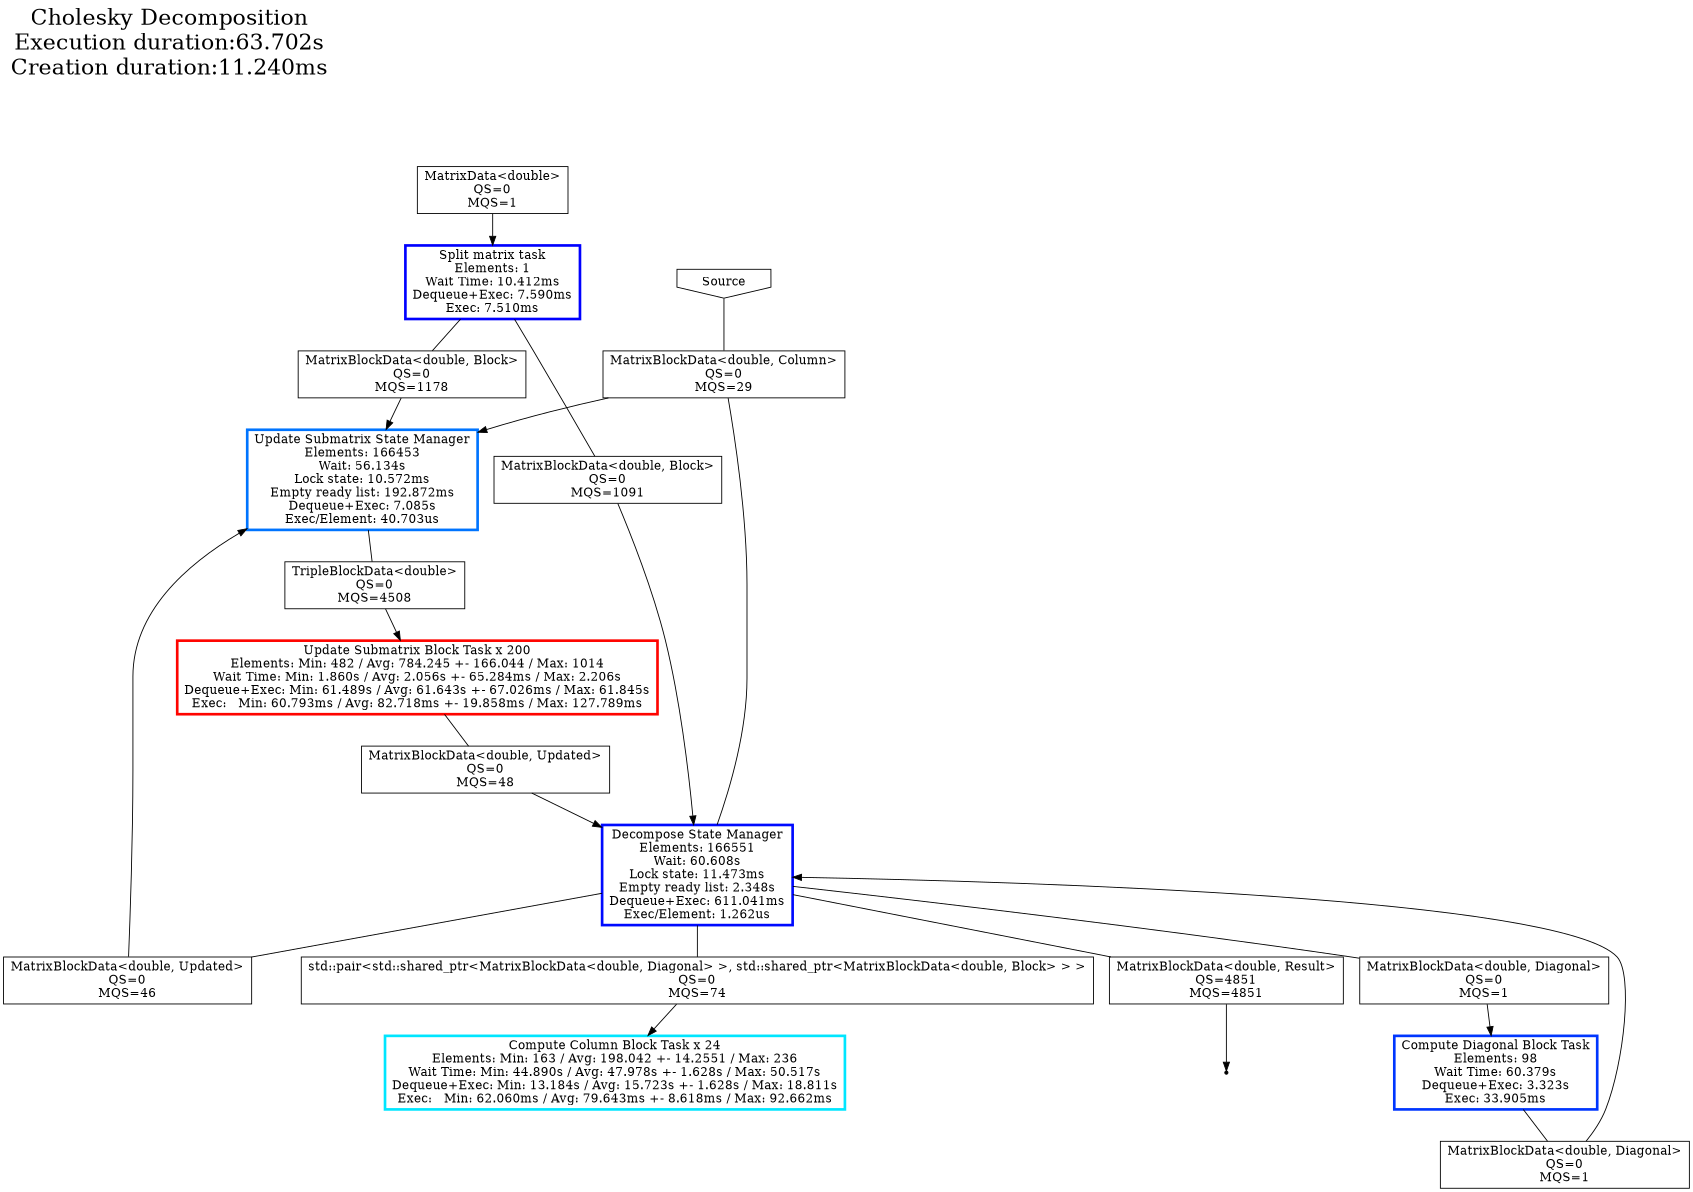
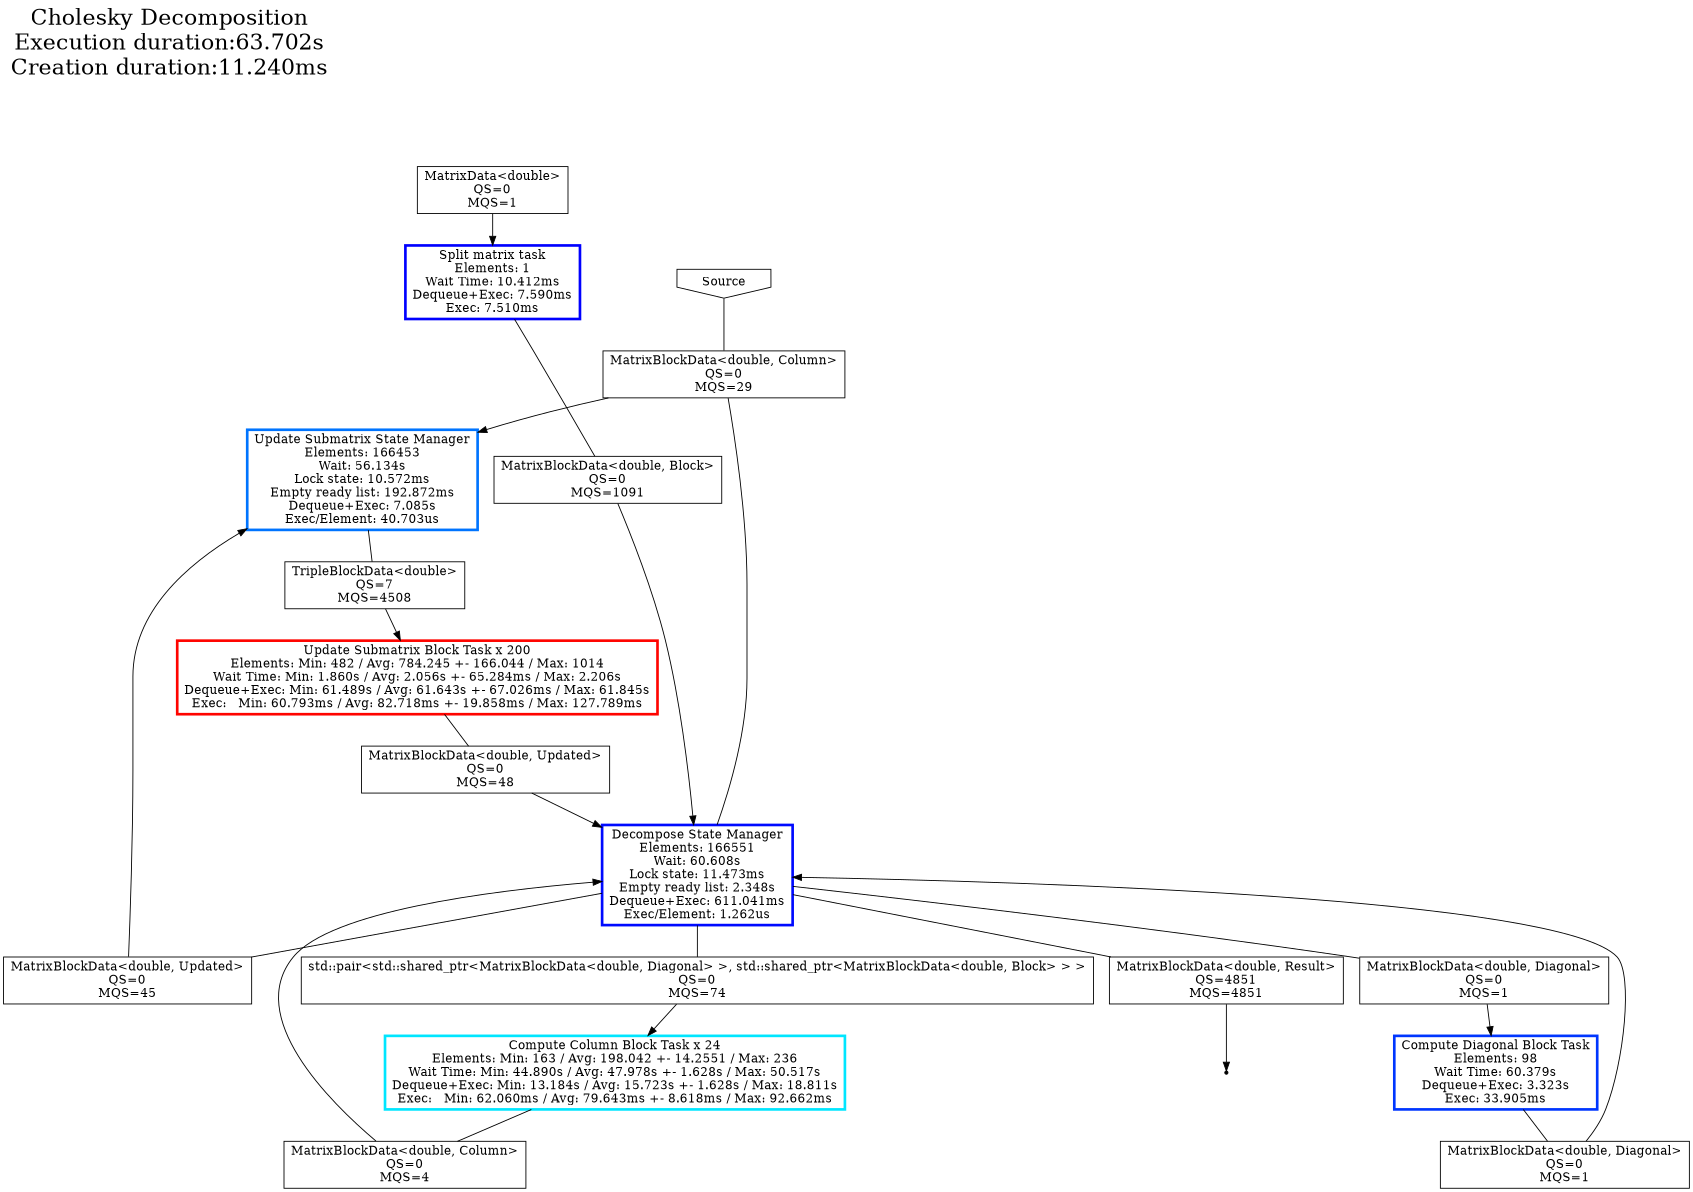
node "MatrixBlockData<double, Block> QS=0 MQS=1178": removed
node "TripleBlockData<double> QS=0 MQS=4508": label "TripleBlockData<double> QS=0 MQS=4508" -> "TripleBlockData<double> QS=7 MQS=4508"
node "MatrixBlockData<double, Updated> QS=0 MQS=46": label "MatrixBlockData<double, Updated> QS=0 MQS=46" -> "MatrixBlockData<double, Updated> QS=0 MQS=45"
node "MatrixBlockData<double, Column> QS=0 MQS=4": added
